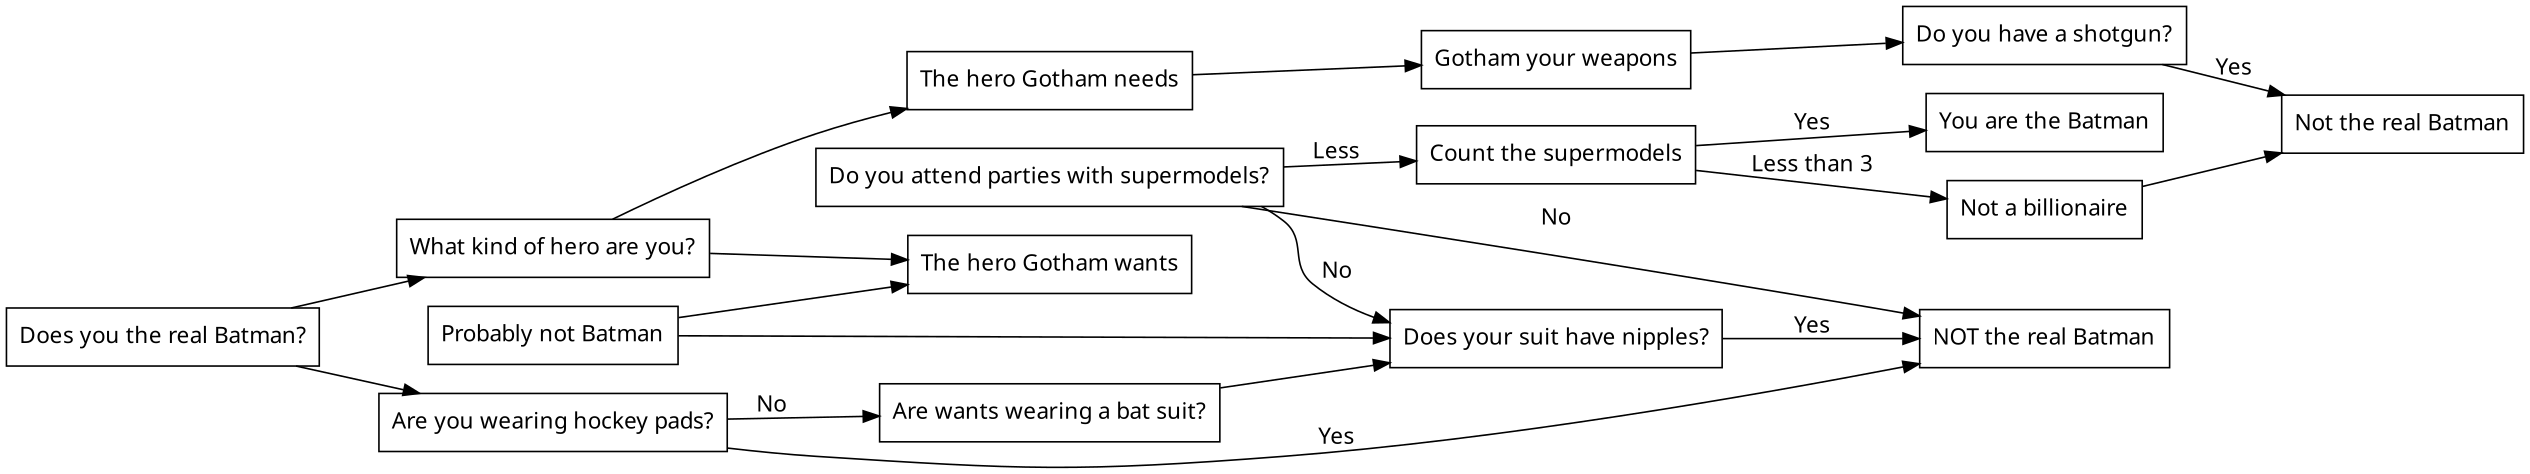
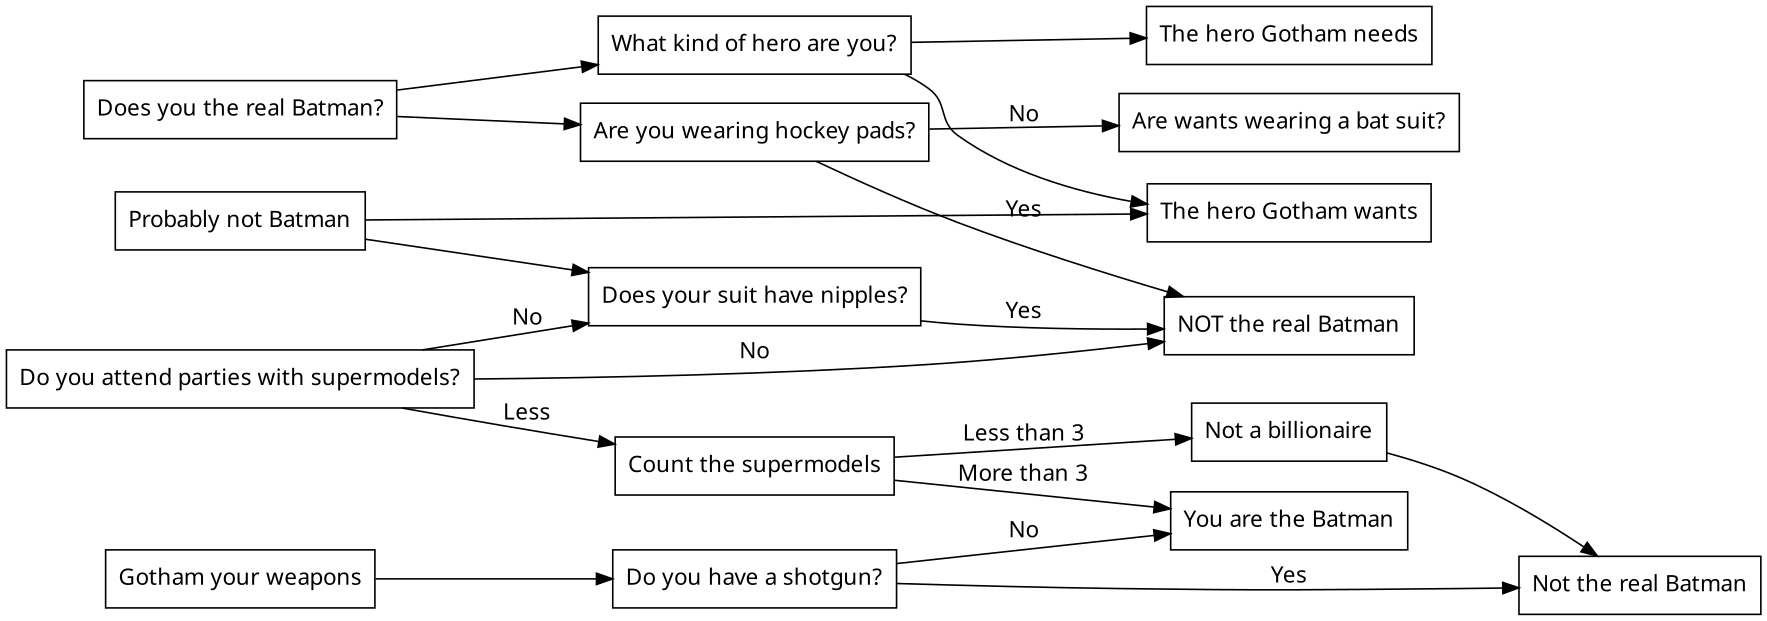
edge "The hero Gotham needs" -> "Gotham your weapons": removed
edge "Count the supermodels" -> "You are the Batman": label "Yes" -> "More than 3"
edge "Are wants wearing a bat suit?" -> "Does your suit have nipples?": removed
edge "Do you have a shotgun?" -> "You are the Batman": added, label "No"
